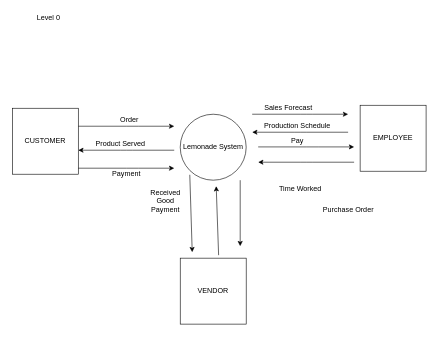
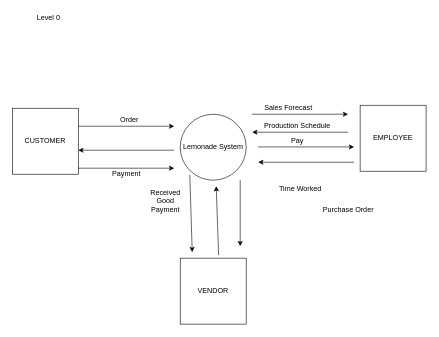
node "Product Served": removed
